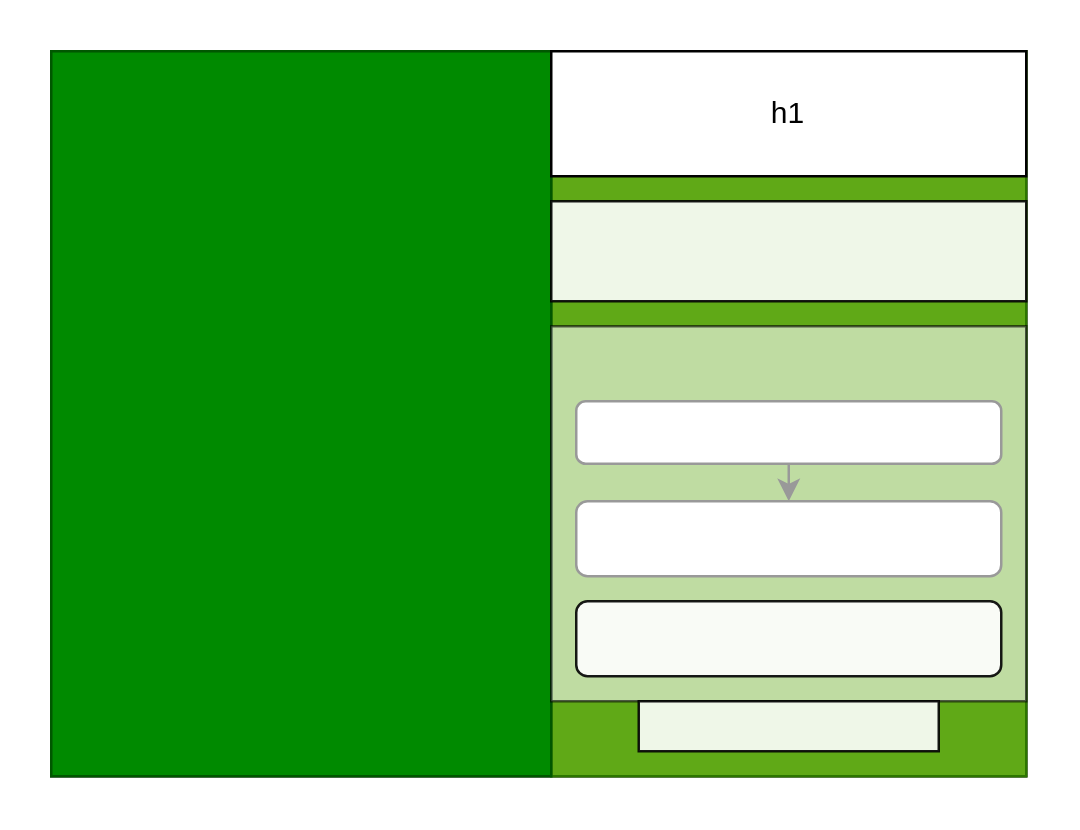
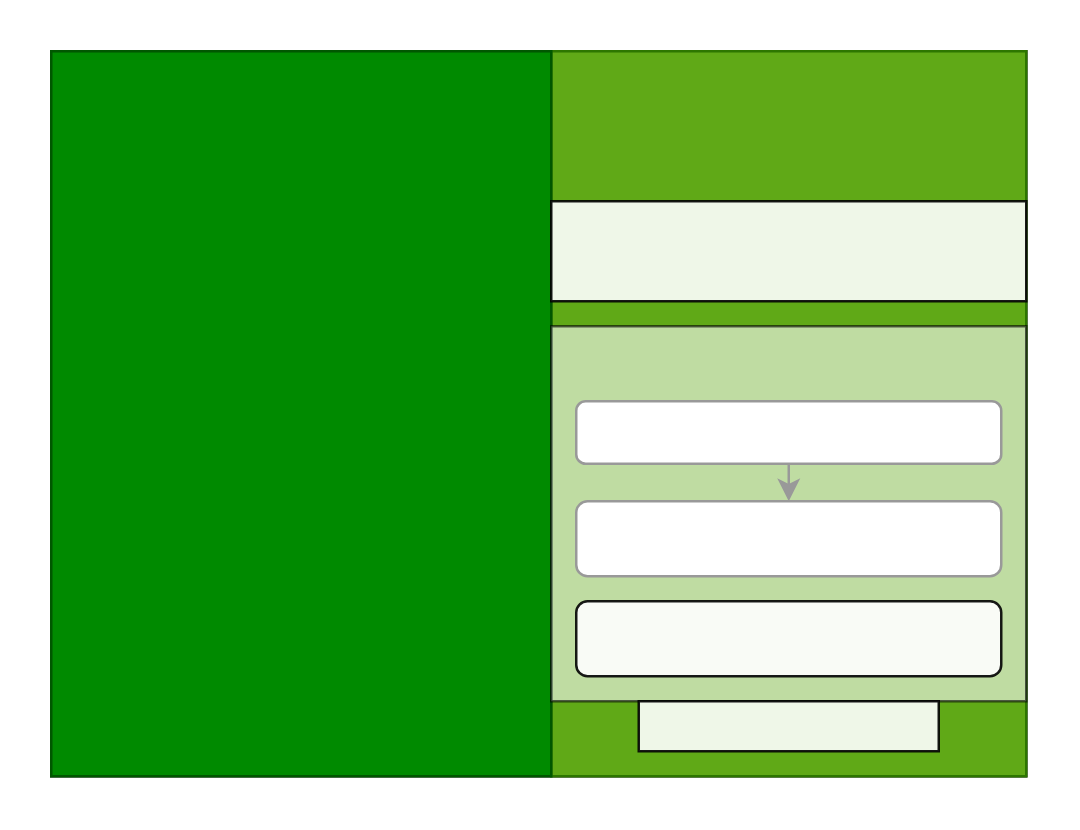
node "h1": removed
